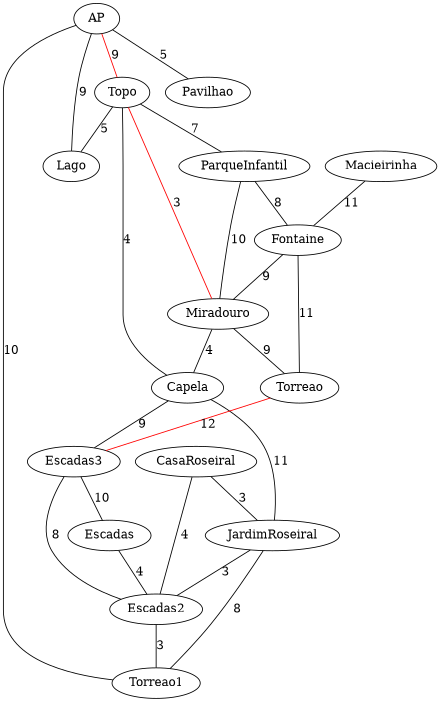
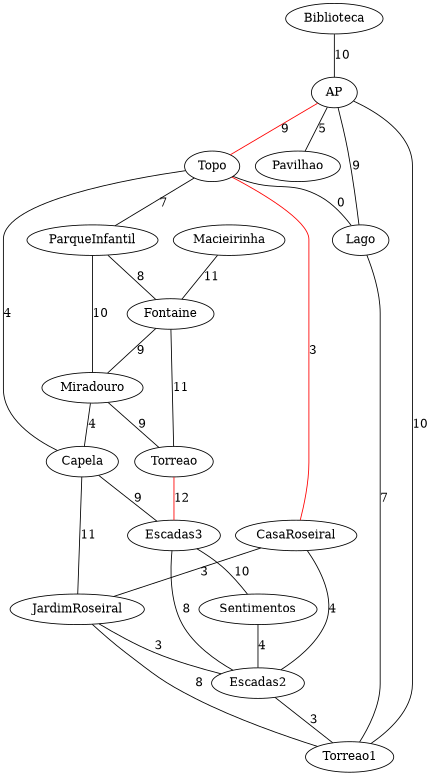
node "Biblioteca": added
edge "Topo" -- "Lago": label "5" -> "0"
edge "Topo" -- "Miradouro": now "Topo" -- "CasaRoseiral"
edge "Lago" -- "Torreao1": added, label "7"
node "Escadas": label "Escadas" -> "Sentimentos"
